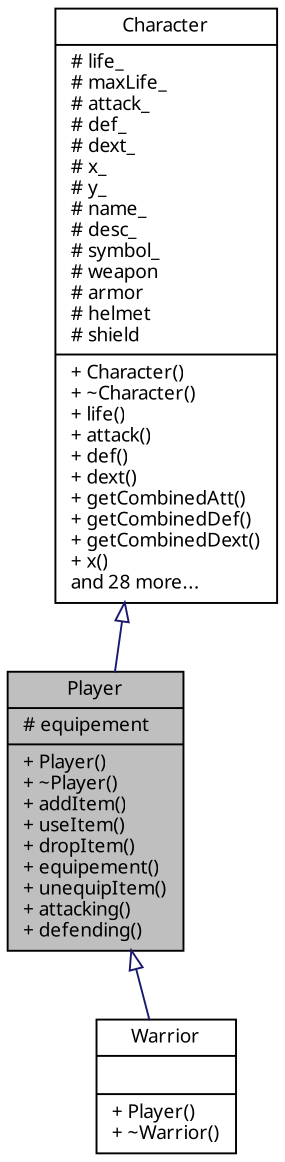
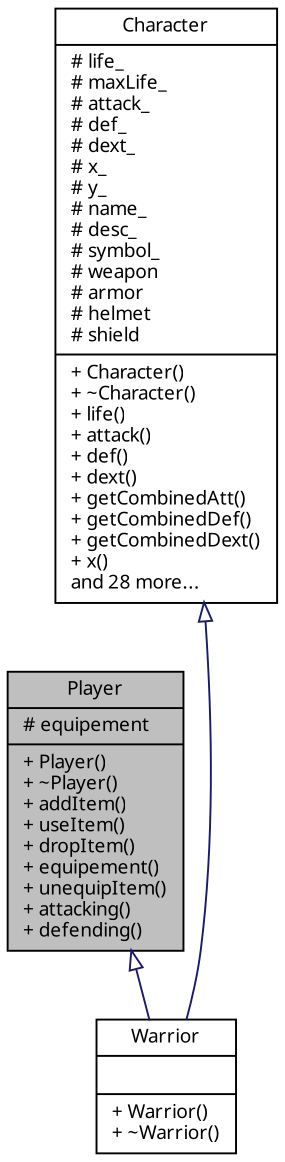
edge "Player" -> "Character": now "Warrior" -> "Character"
node "Warrior": text "+ Player()" -> "+ Warrior()"
